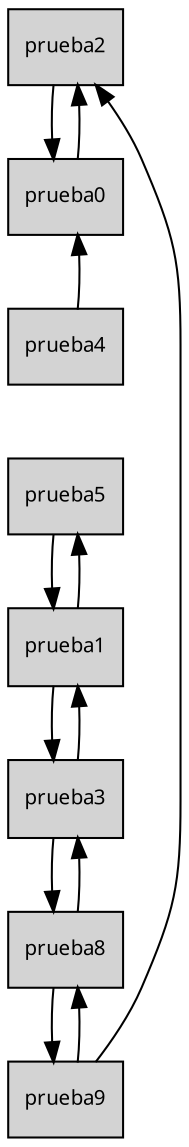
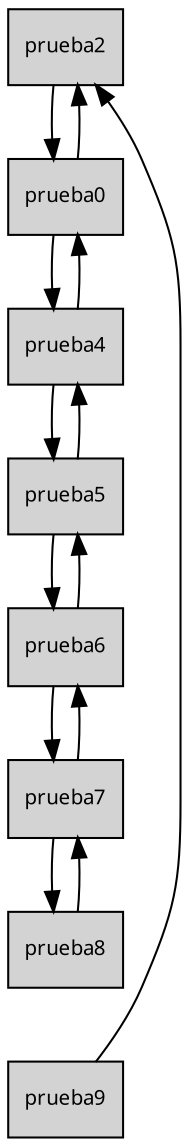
edge "prueba0" -> "prueba4": added
edge "prueba4" -> "prueba5": added
edge "prueba5" -> "prueba4": added
node "prueba1": label "prueba1" -> "prueba6"
node "prueba3": label "prueba3" -> "prueba7"
edge "prueba8" -> "prueba9": removed
edge "prueba9" -> "prueba8": removed
